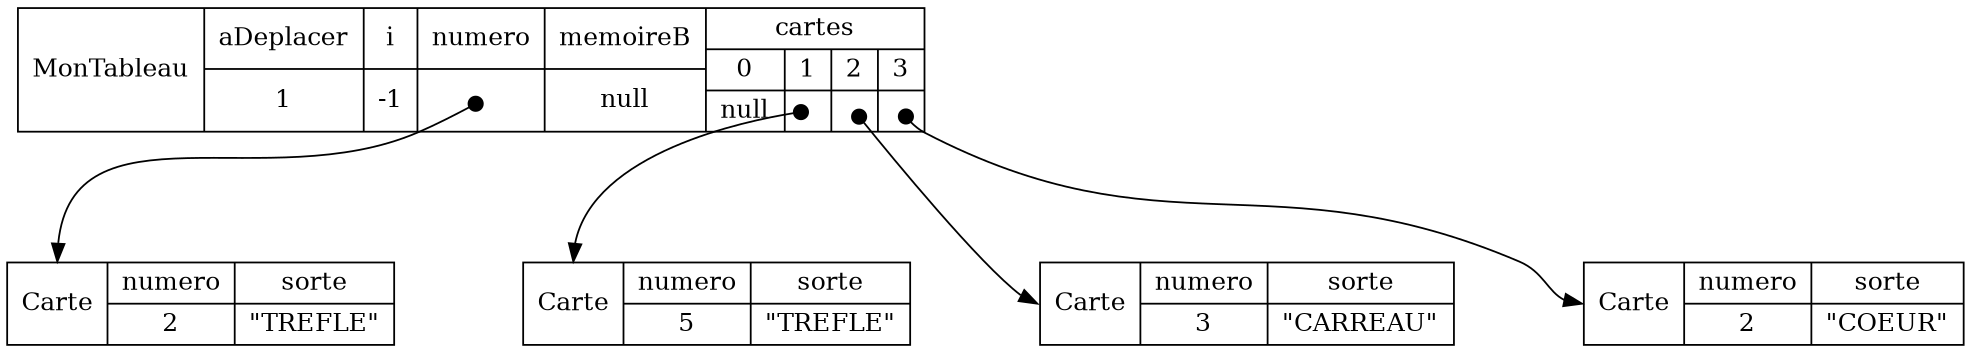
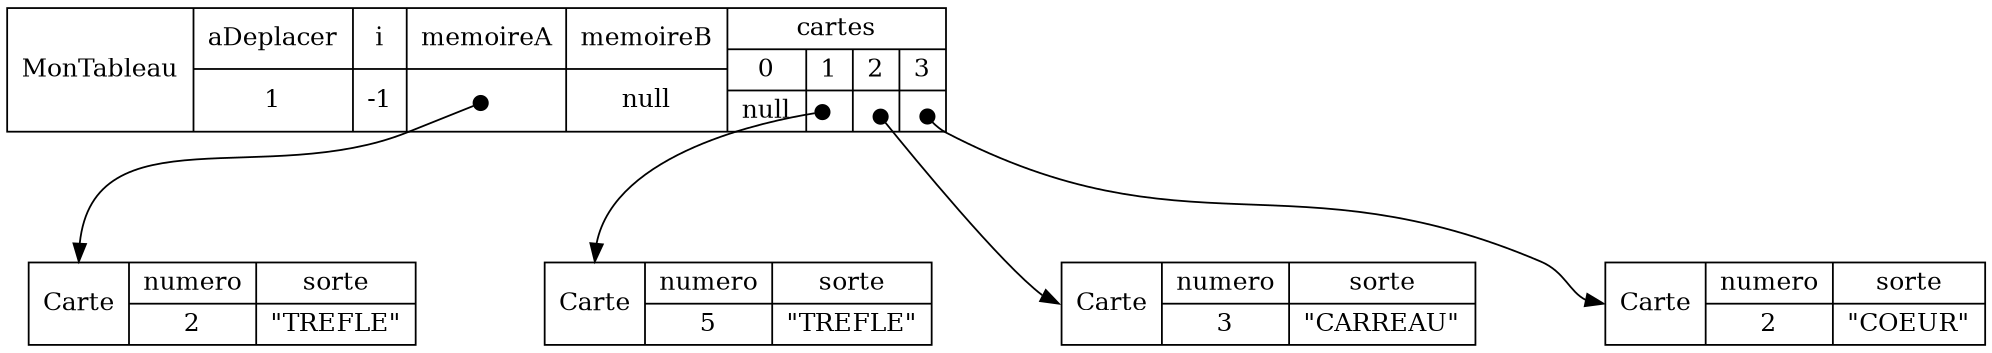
node "MonTableau": text "numero" -> "memoireA"
